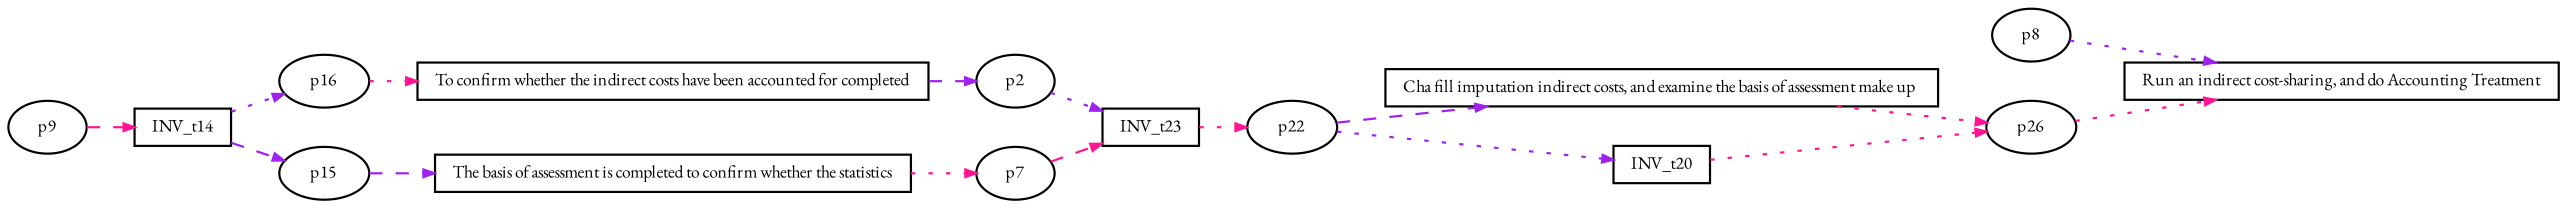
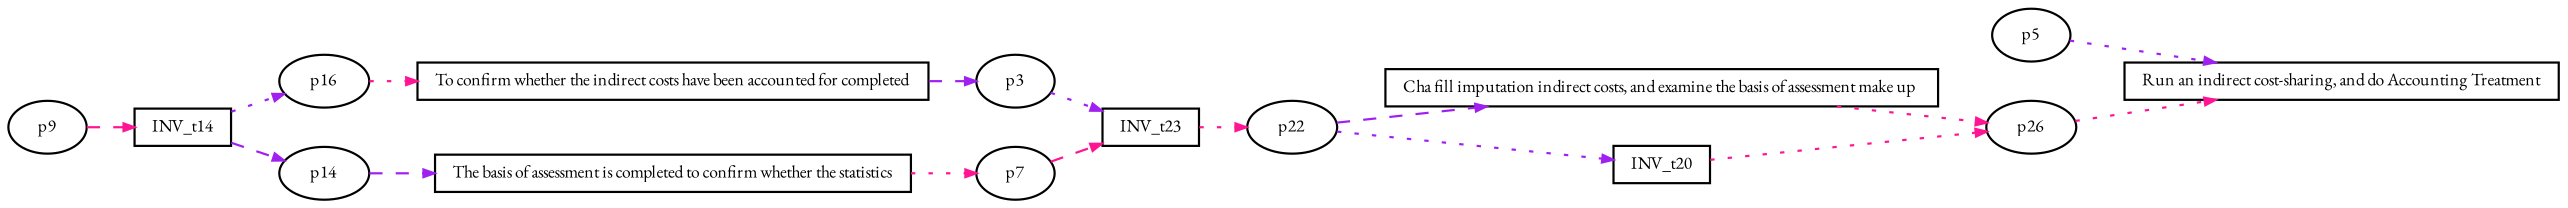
node "p8": label "p8" -> "p5"
node "p2": label "p2" -> "p3"
node "p15": label "p15" -> "p14"
